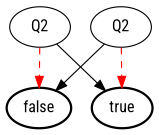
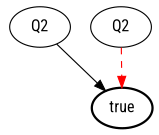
node "false": removed
